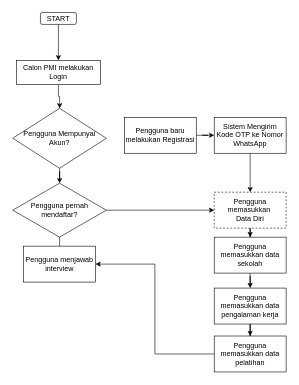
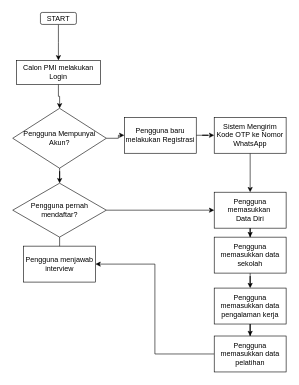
edge "Pengguna Mempunyai Akun?" -> "Pengguna baru melakukan Registrasi": added
node "Pengguna memasukkan Data Diri": style dashed -> solid
